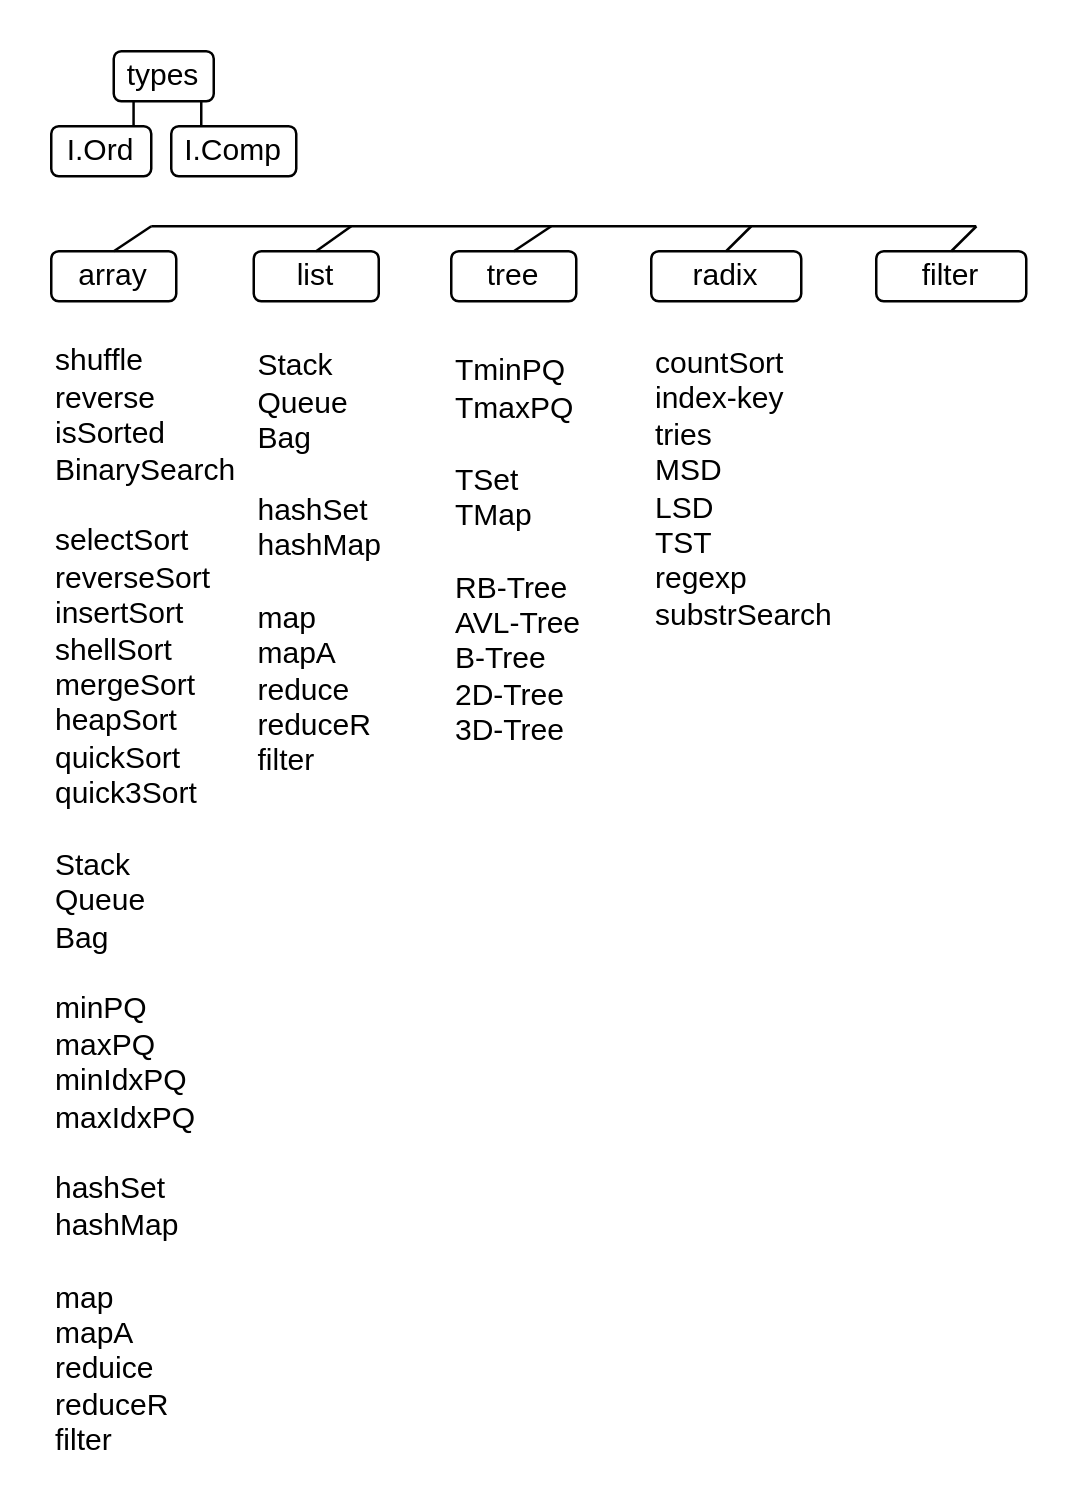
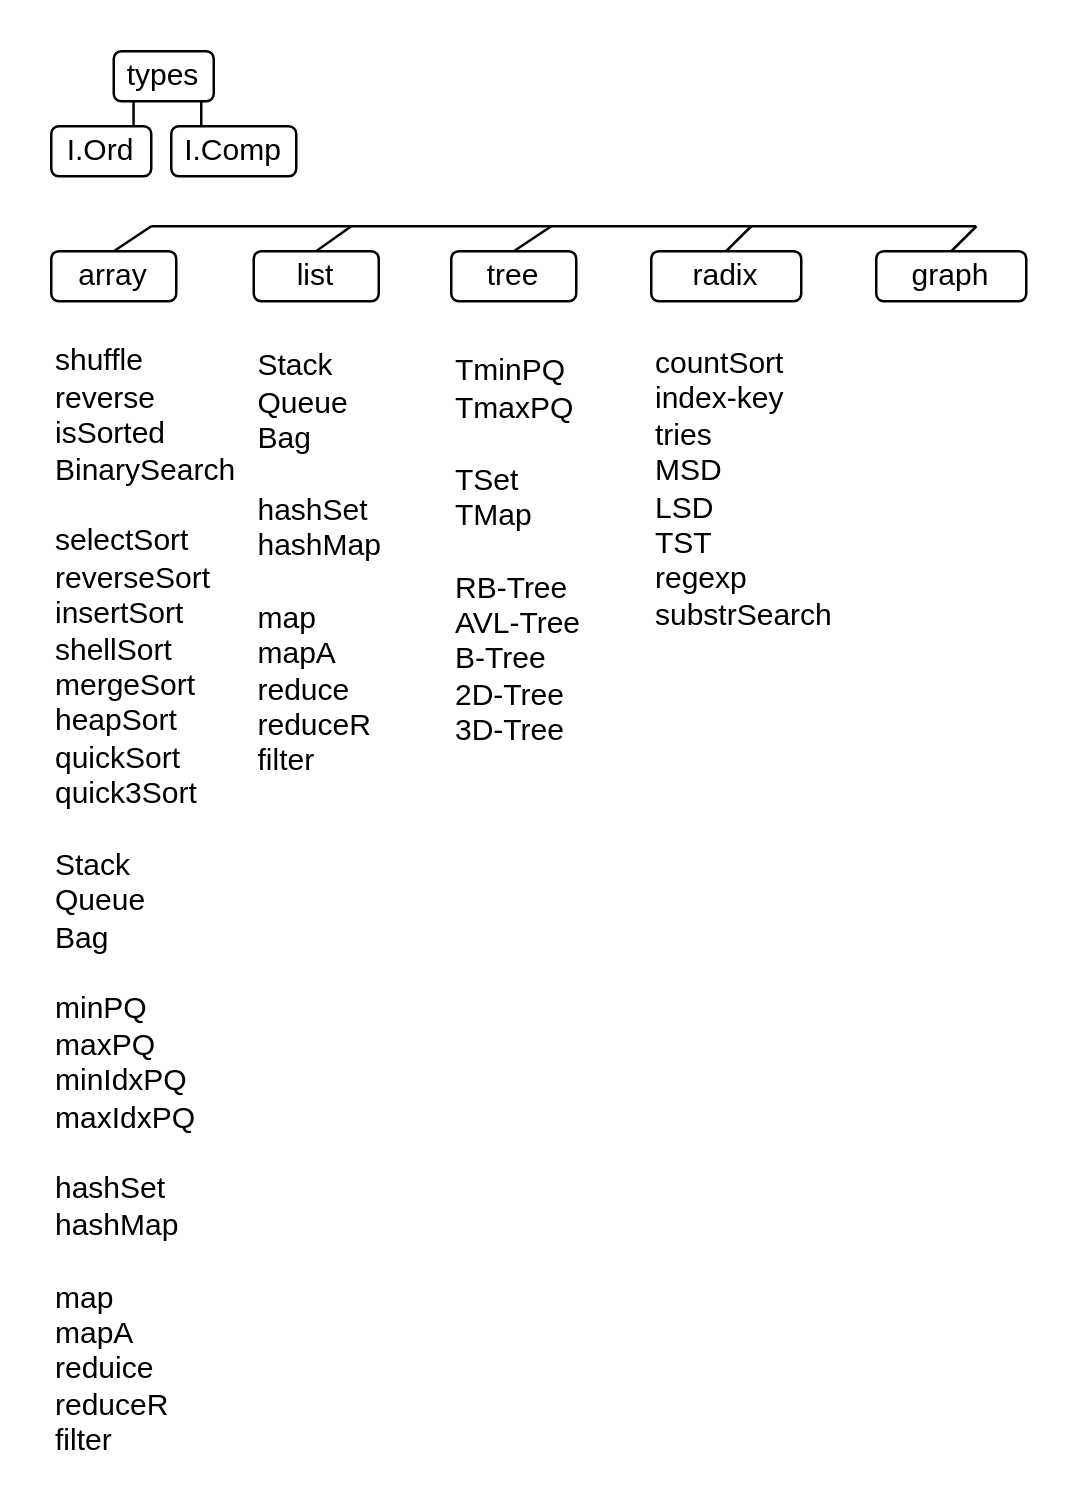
node "filter": label "filter" -> "graph"
